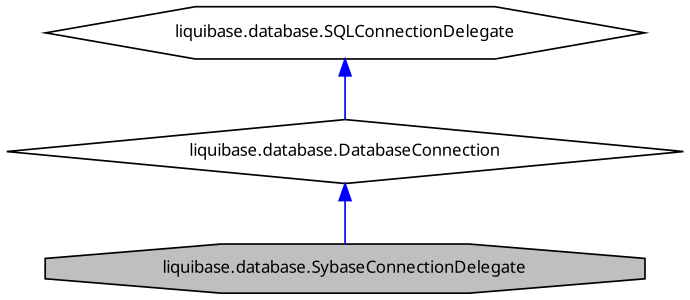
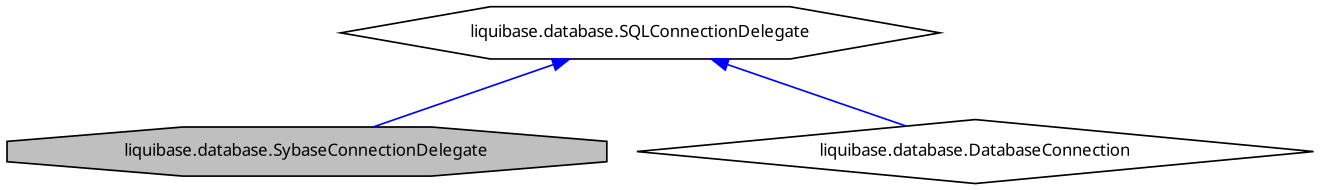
edge "liquibase.database.SybaseConnectionDelegate" -> "liquibase.database.DatabaseConnection": now "liquibase.database.SybaseConnectionDelegate" -> "liquibase.database.SQLConnectionDelegate"
